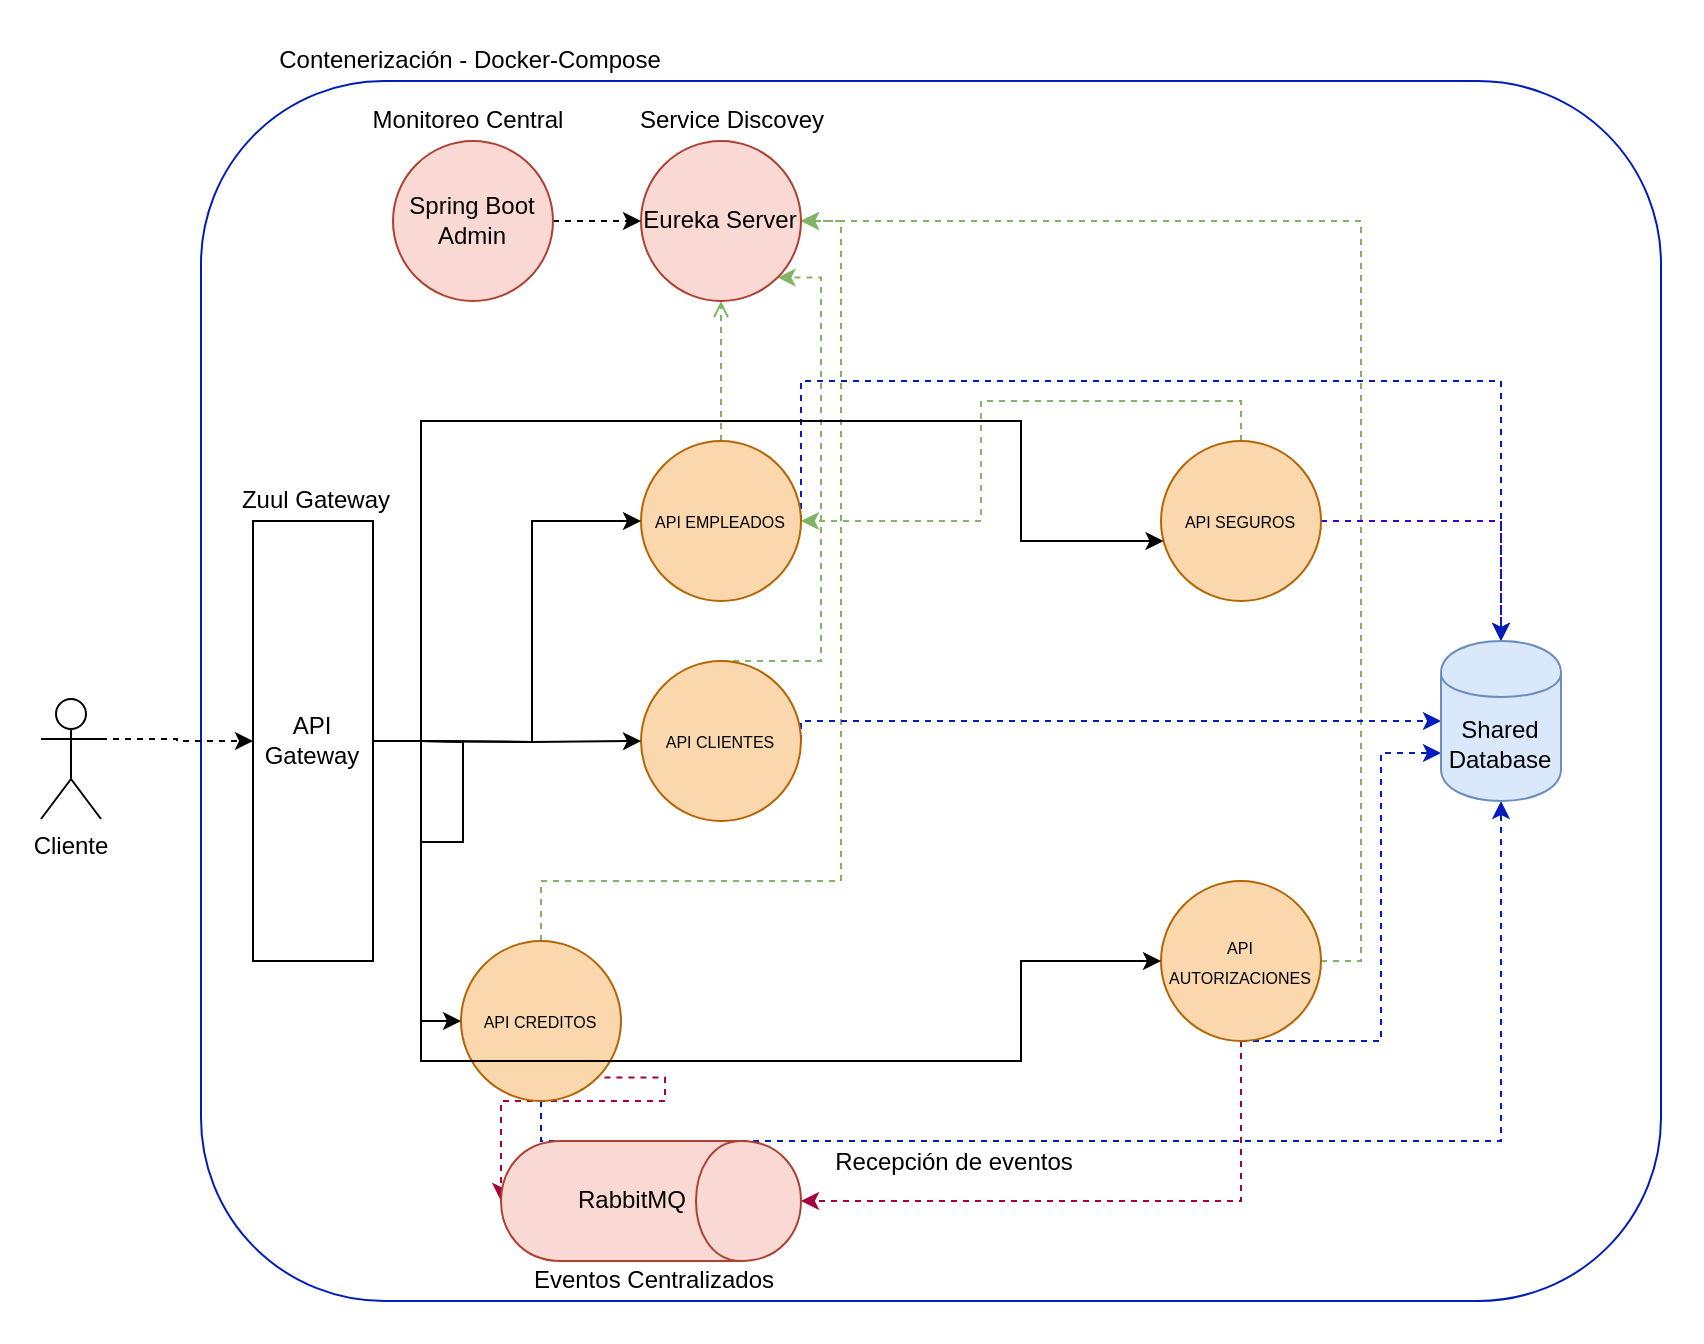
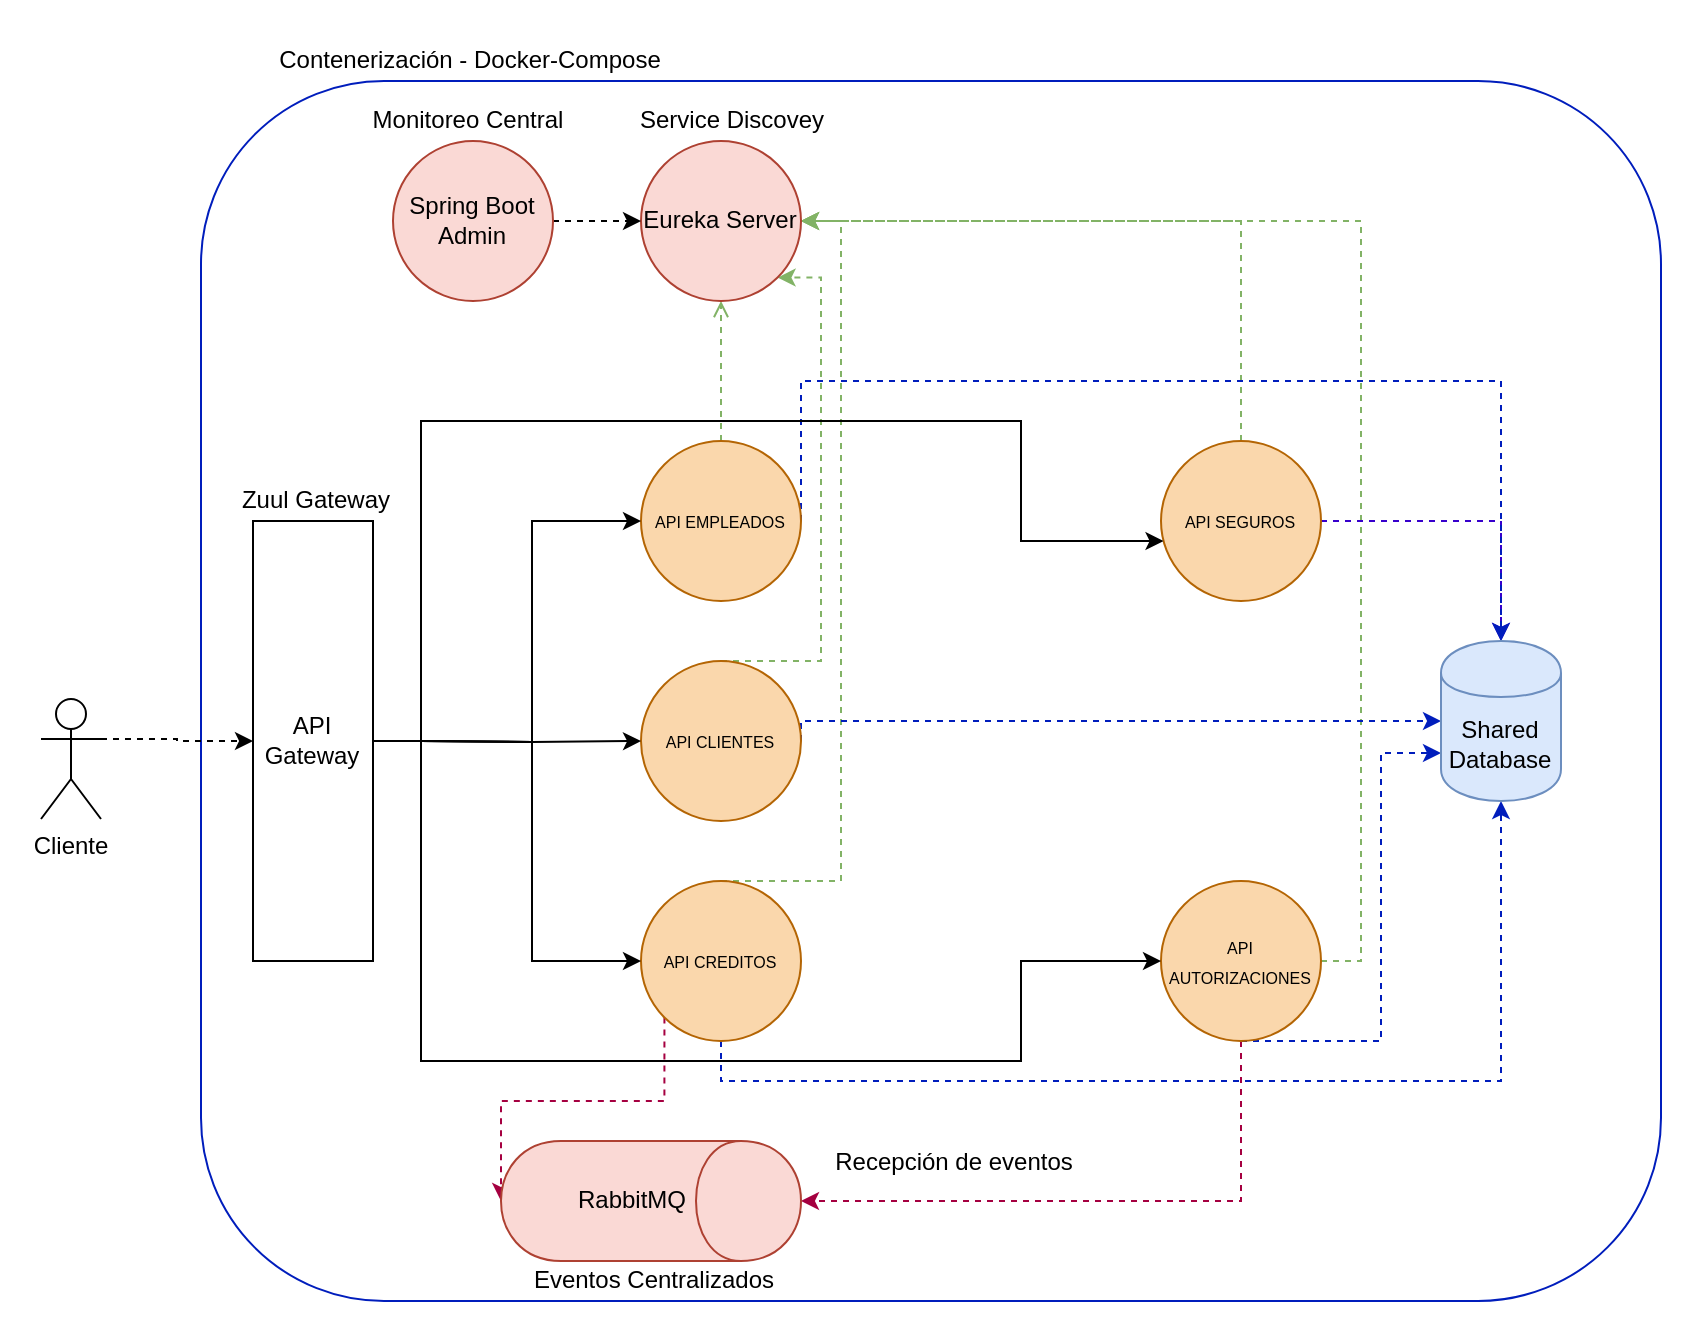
edge "API SEGUROS" -> "API EMPLEADOS": now "API SEGUROS" -> "Eureka Server"
node "API CREDITOS": moved (541, 1021) -> (721, 961)
